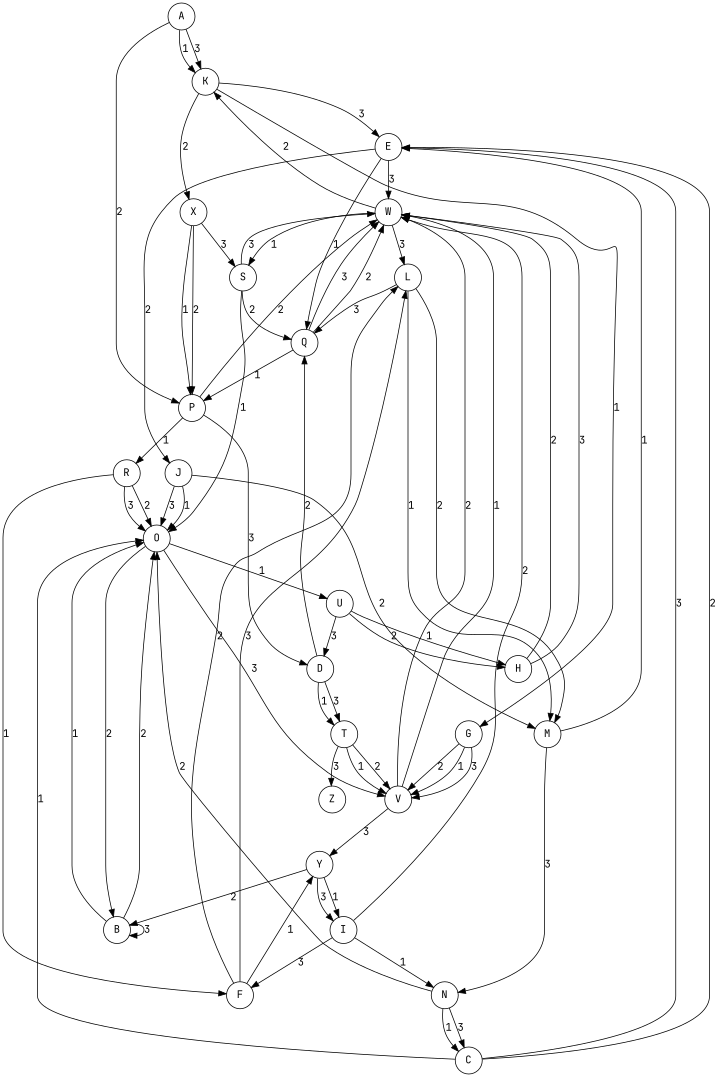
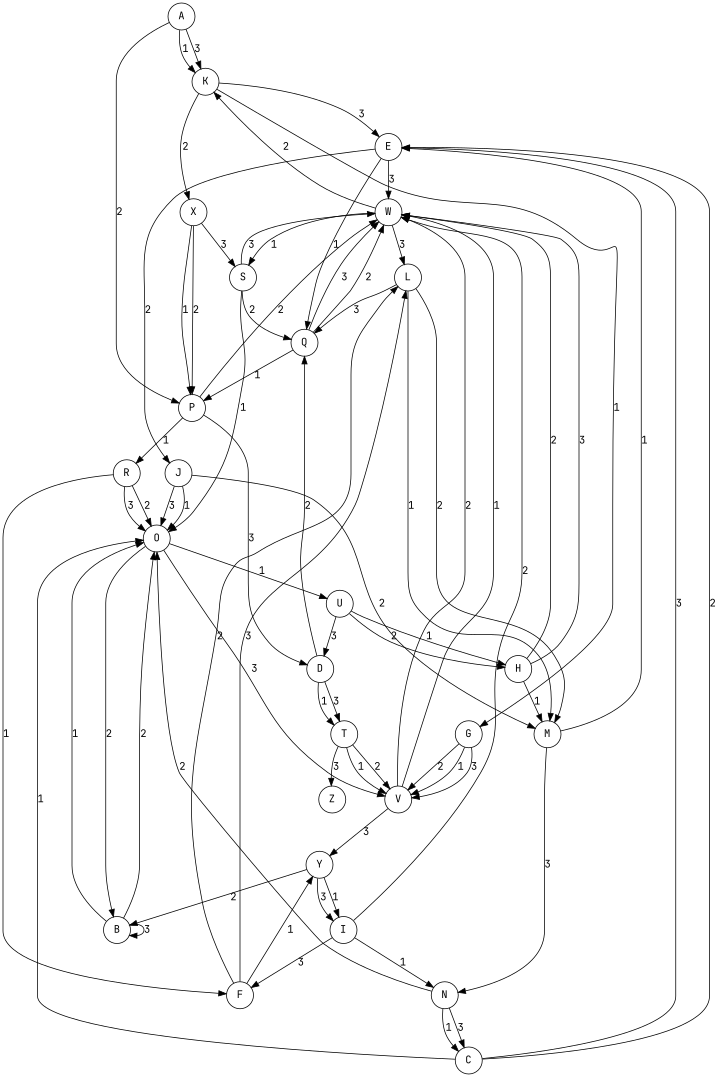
edge "H" -> "M": added, label "1"
